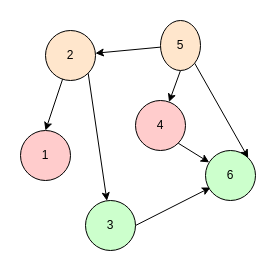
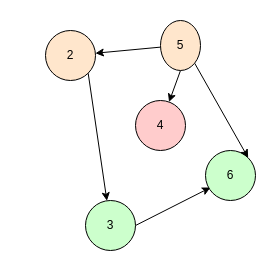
edge "2" -> "1": removed
edge "4" -> "6": removed
node "1": removed
